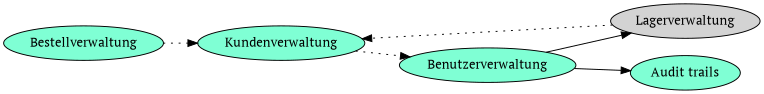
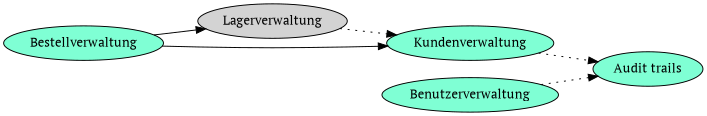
edge "Bestellverwaltung" -> "Kundenverwaltung": style dotted -> solid
edge "Benutzerverwaltung" -> "Lagerverwaltung": now "Bestellverwaltung" -> "Lagerverwaltung"
edge "Kundenverwaltung" -> "Benutzerverwaltung": now "Kundenverwaltung" -> "Audit trails"
edge "Benutzerverwaltung" -> "Audit trails": style solid -> dotted
